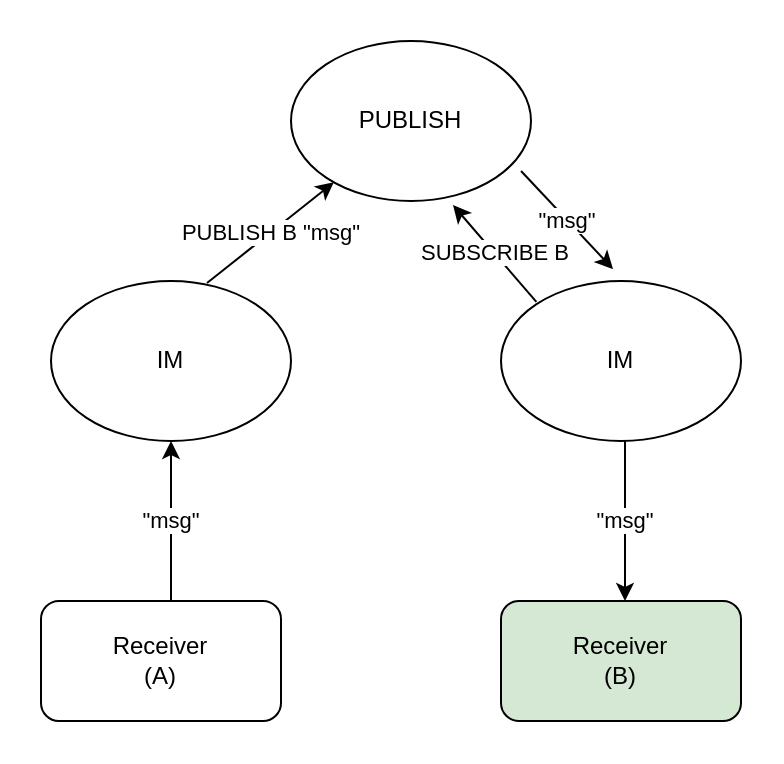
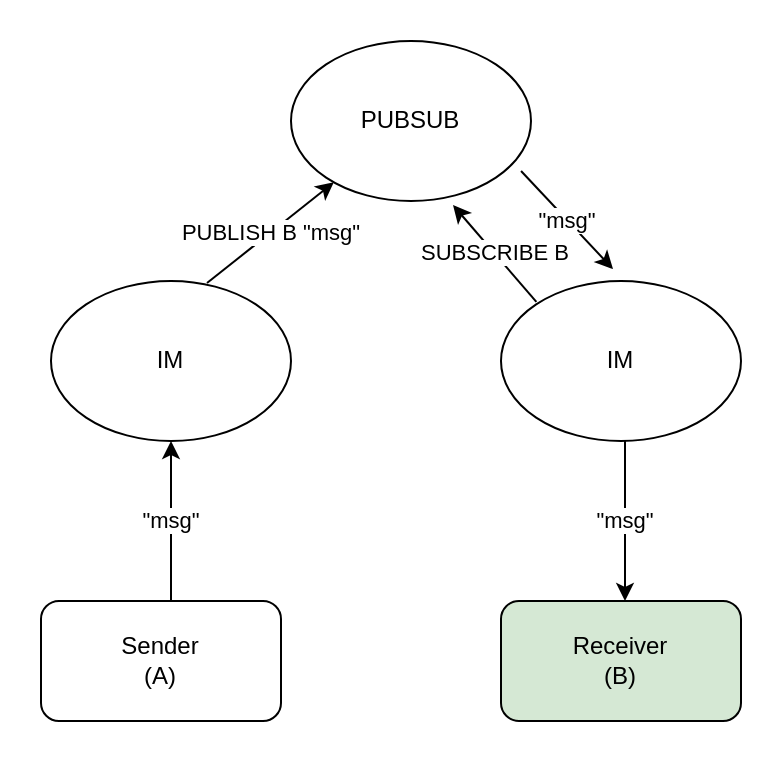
node "PUBLISH": label "PUBLISH" -> "PUBSUB"
node "Receiver (A)": label "Receiver (A)" -> "Sender (A)"
